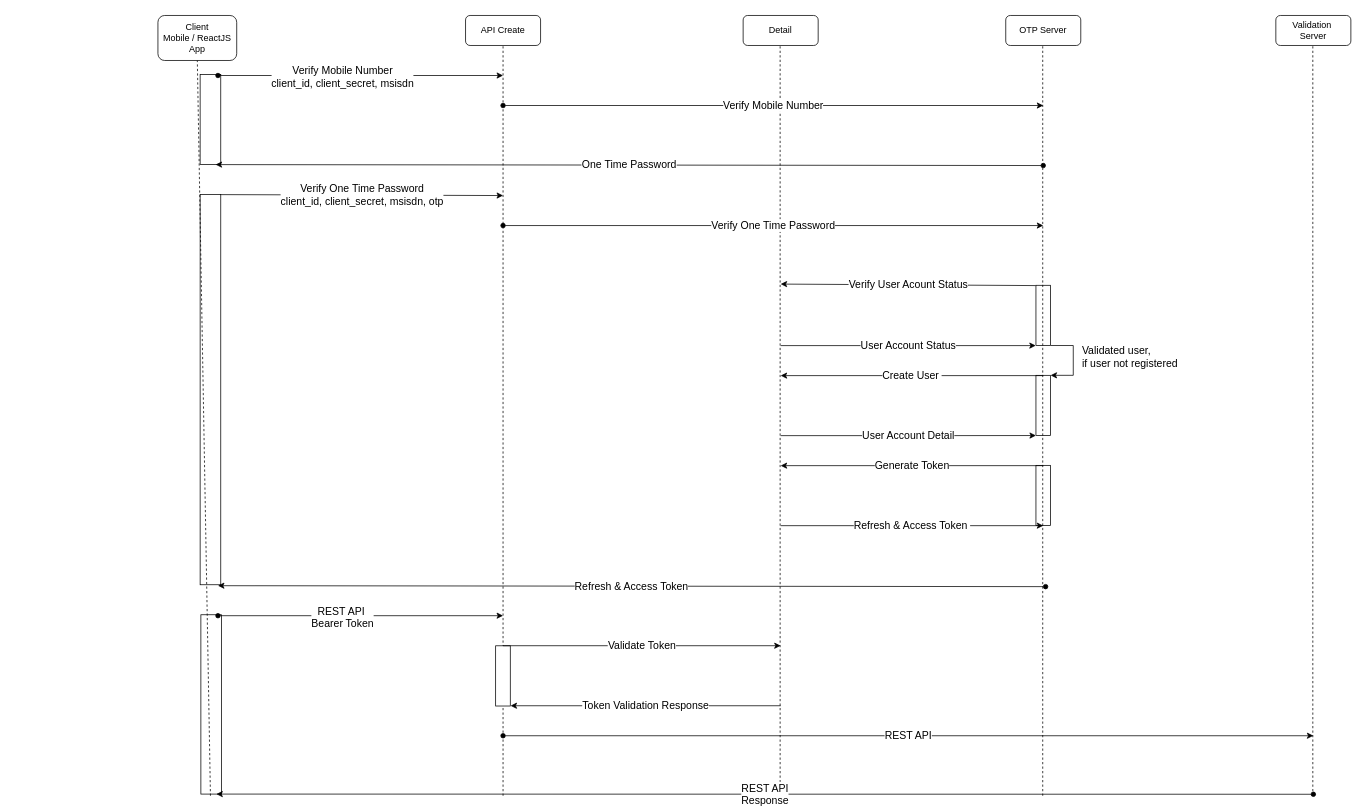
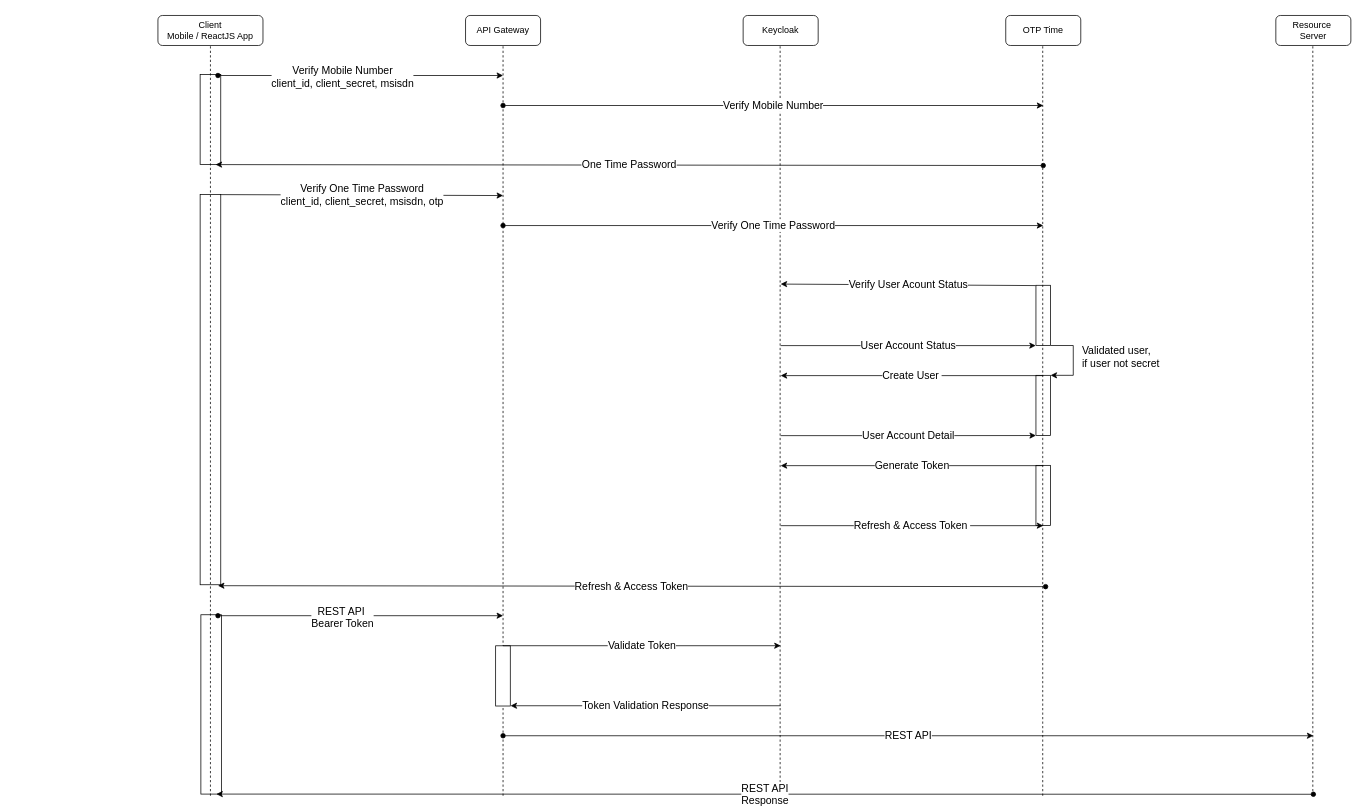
node "API Create": label "API Create" -> "API Gateway"
node "Detail": label "Detail" -> "Keycloak"
node "OTP Server": label "OTP Server" -> "OTP Time"
node "Validation Server": label "Validation Server" -> "Resource Server"
node "Client Mobile / ReactJS App": size 79x45 -> 105x30
node "Validated user, if user not registered": label "Validated user, if user not registered" -> "Validated user, if user not secret"
